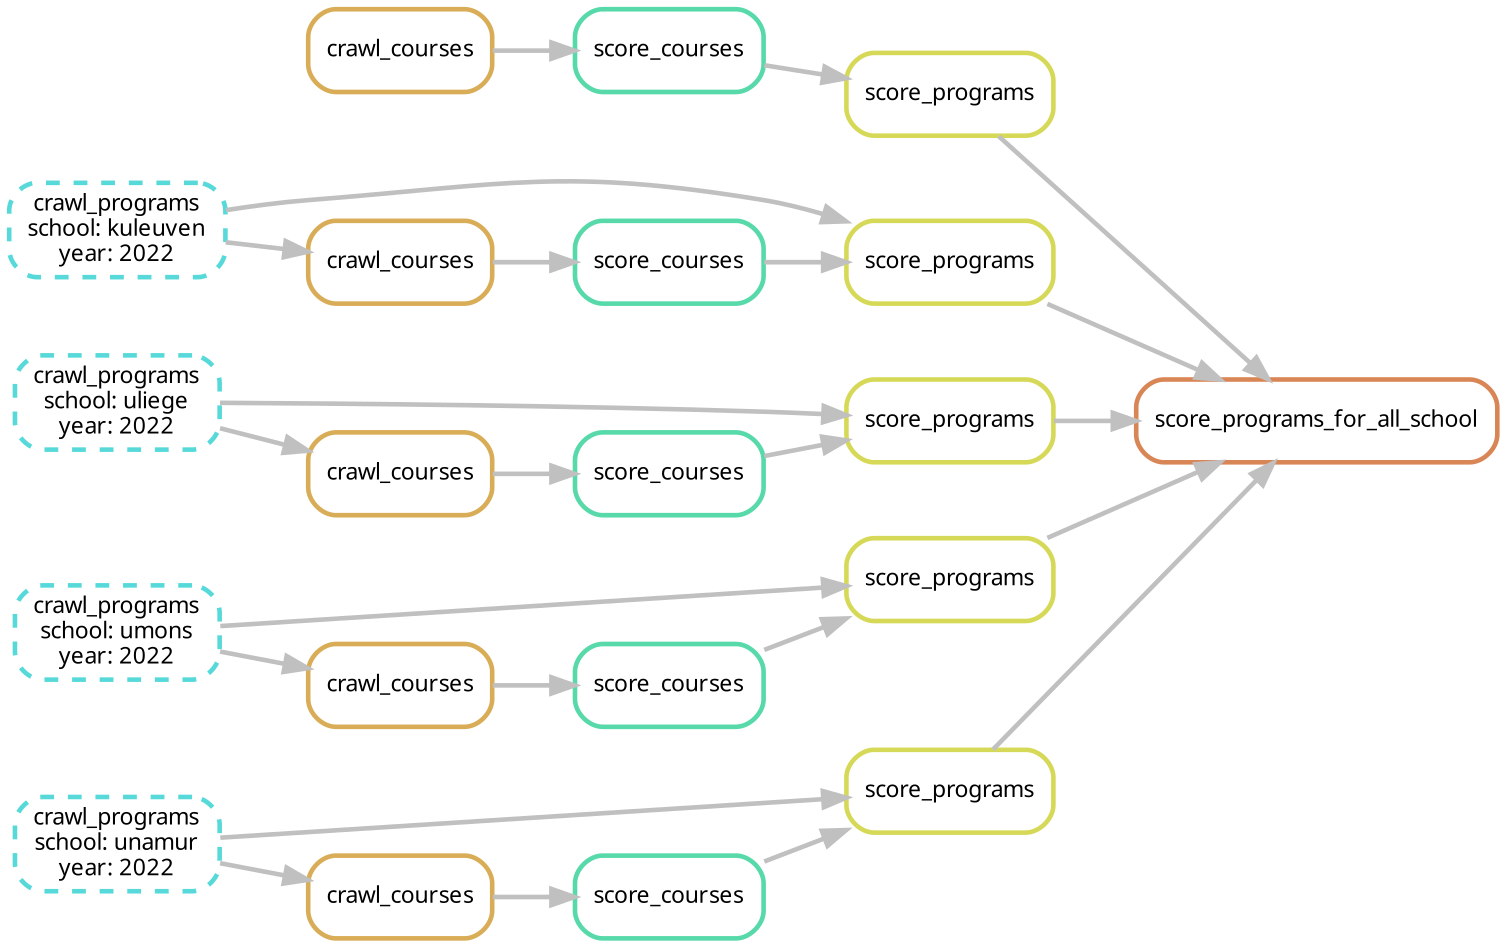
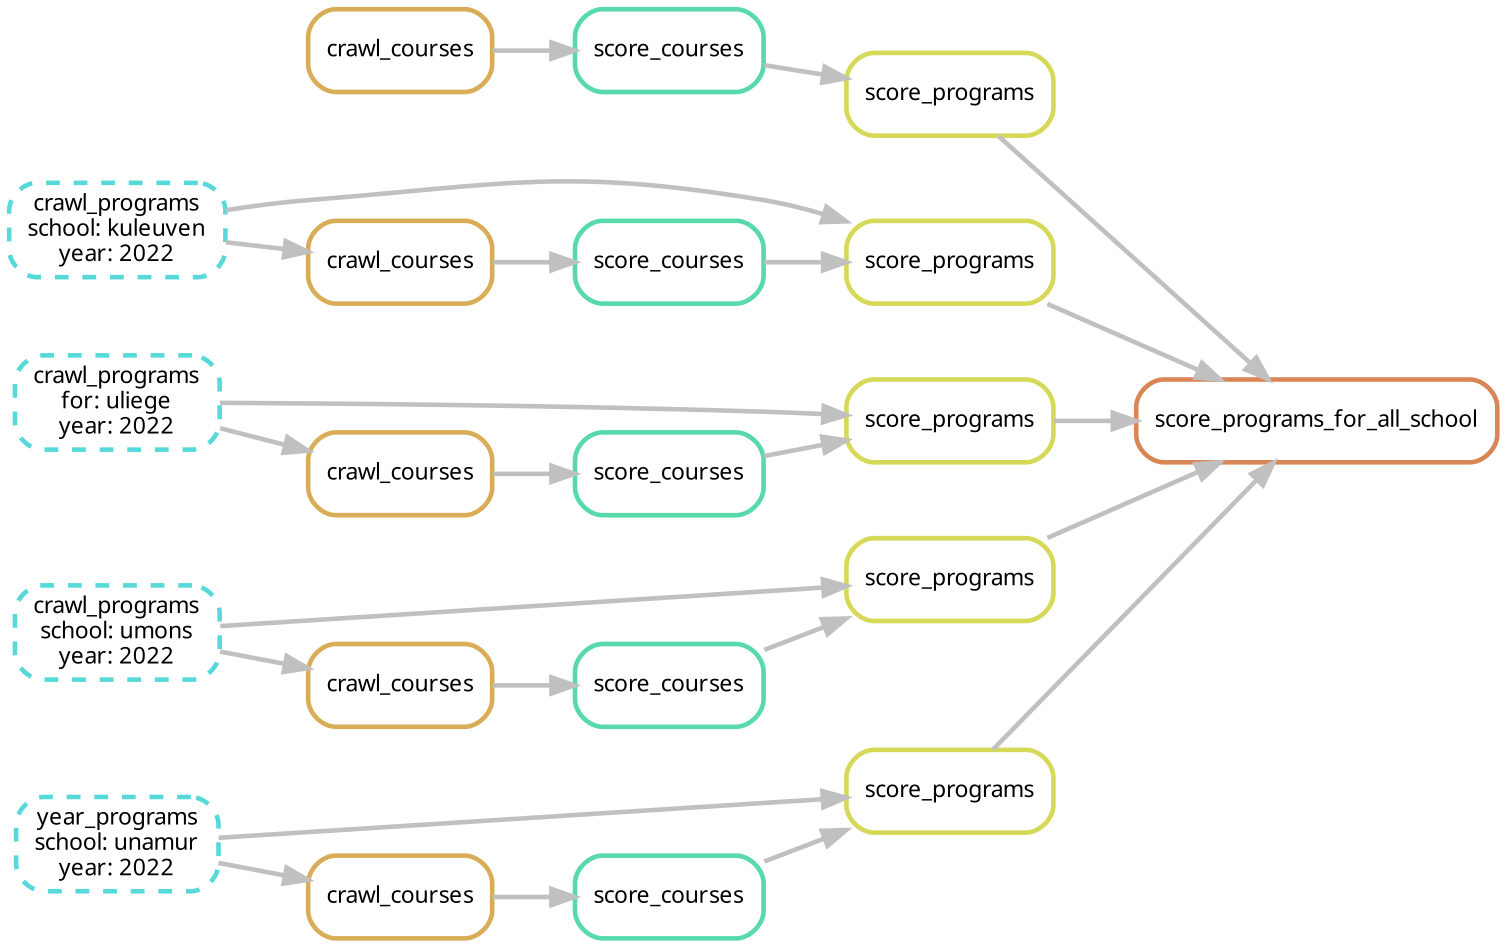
node "crawl_programs school: uliege year: 2022": label "crawl_programs school: uliege year: 2022" -> "crawl_programs for: uliege year: 2022"
node "crawl_programs school: unamur year: 2022": label "crawl_programs school: unamur year: 2022" -> "year_programs school: unamur year: 2022"
